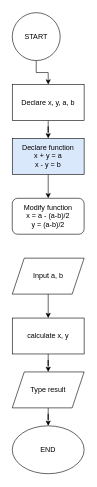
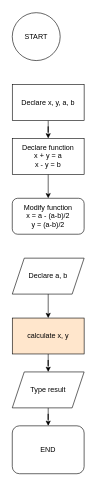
edge "START" -> "Declare x, y, a, b": removed
node "Declare function x + y = a x - y = b": fillcolor #dae8fc -> #ffffff
node "Input a, b": label "Input a, b" -> "Declare a, b"
node "calculate x, y": fillcolor #ffffff -> #ffe6cc
node "END": shape ellipse -> rounded rectangle
